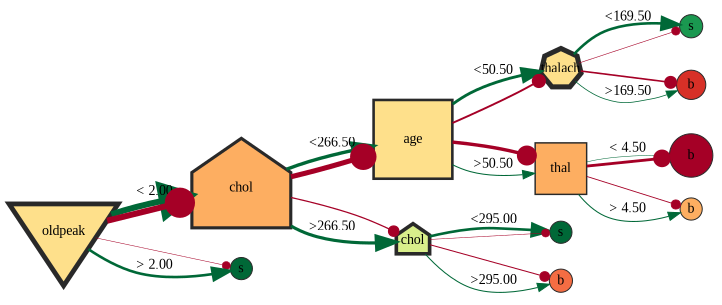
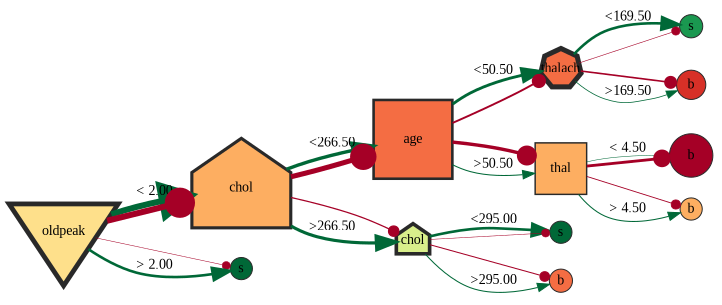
node "thalach": fillcolor #fee08b -> #f46d43
node "age": fillcolor #fee08b -> #f46d43
